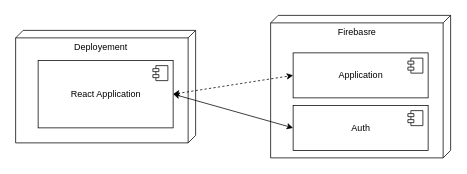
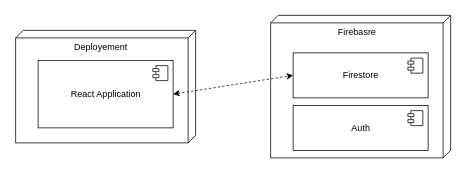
node "Application": label "Application" -> "Firestore"
edge "React Application" -- "Auth": removed
